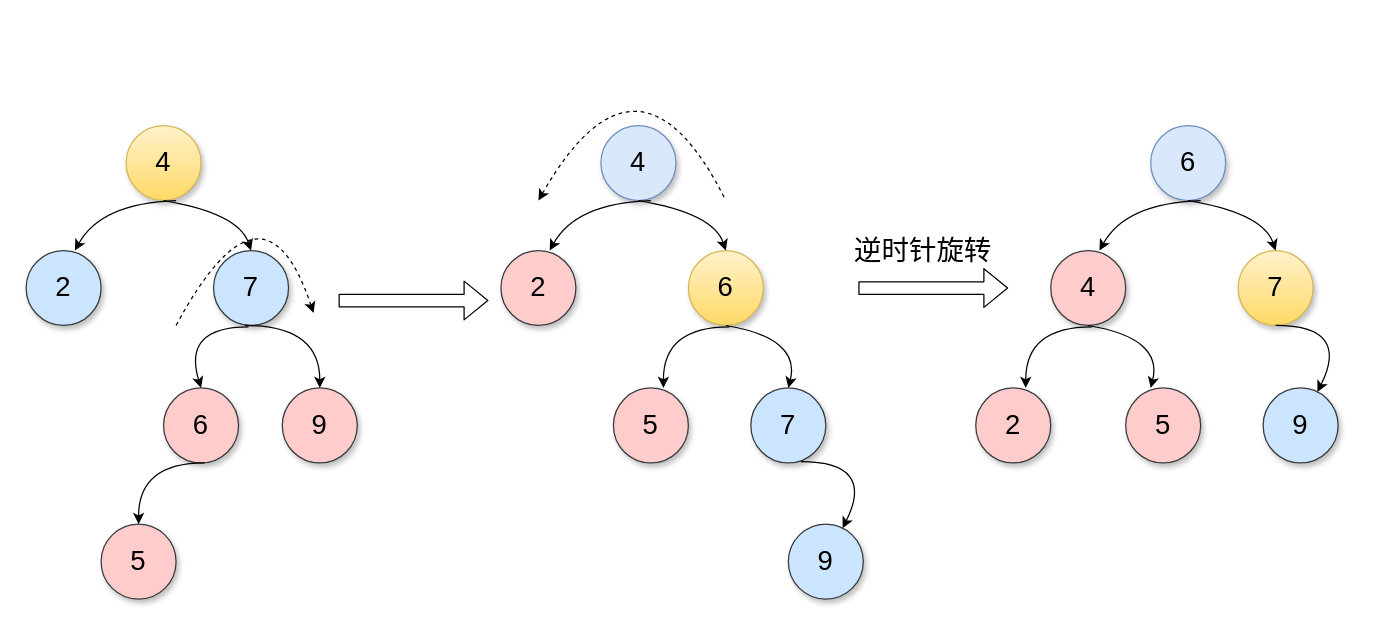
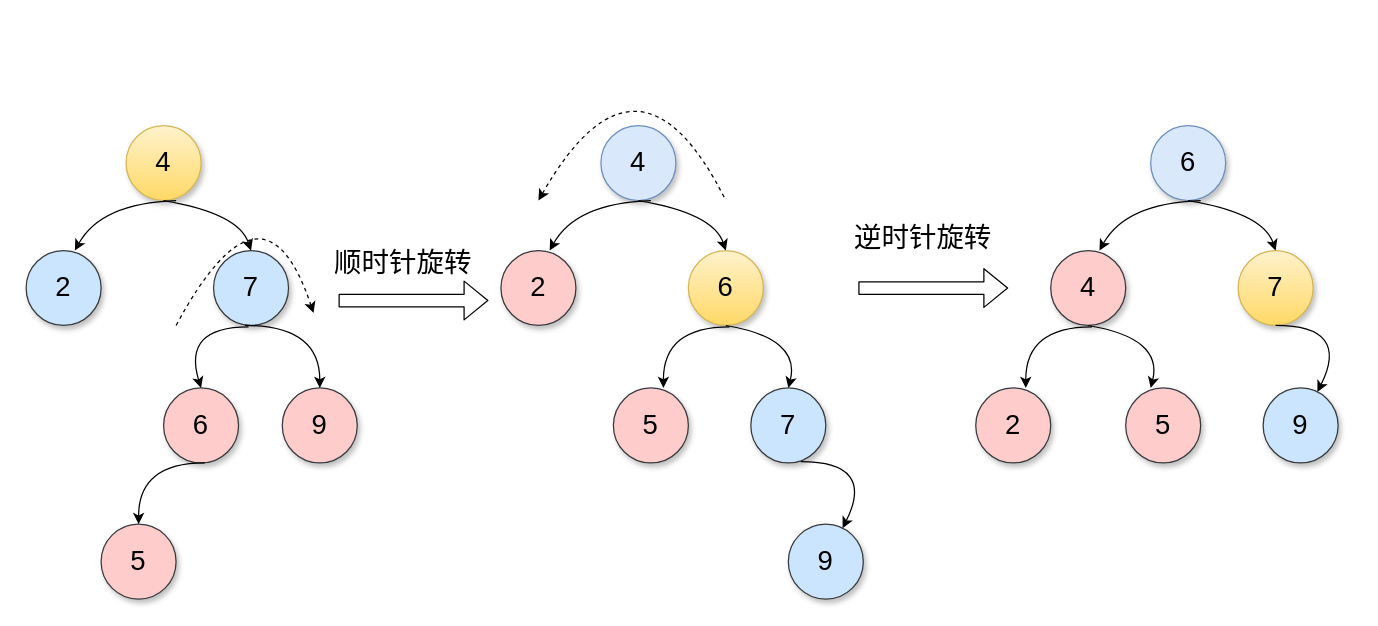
node "逆时针旋转": moved (923, 252) -> (923, 239)
node "顺时针旋转": added
